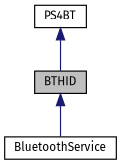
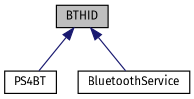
edge "BTHID" -> "PS4BT": reversed
